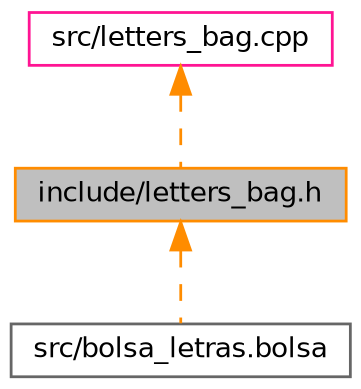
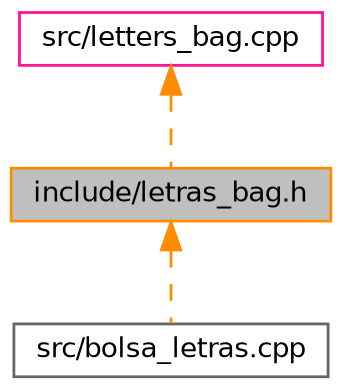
node "include/letters_bag.h": label "include/letters_bag.h" -> "include/letras_bag.h"
node "src/bolsa_letras.bolsa": label "src/bolsa_letras.bolsa" -> "src/bolsa_letras.cpp"
